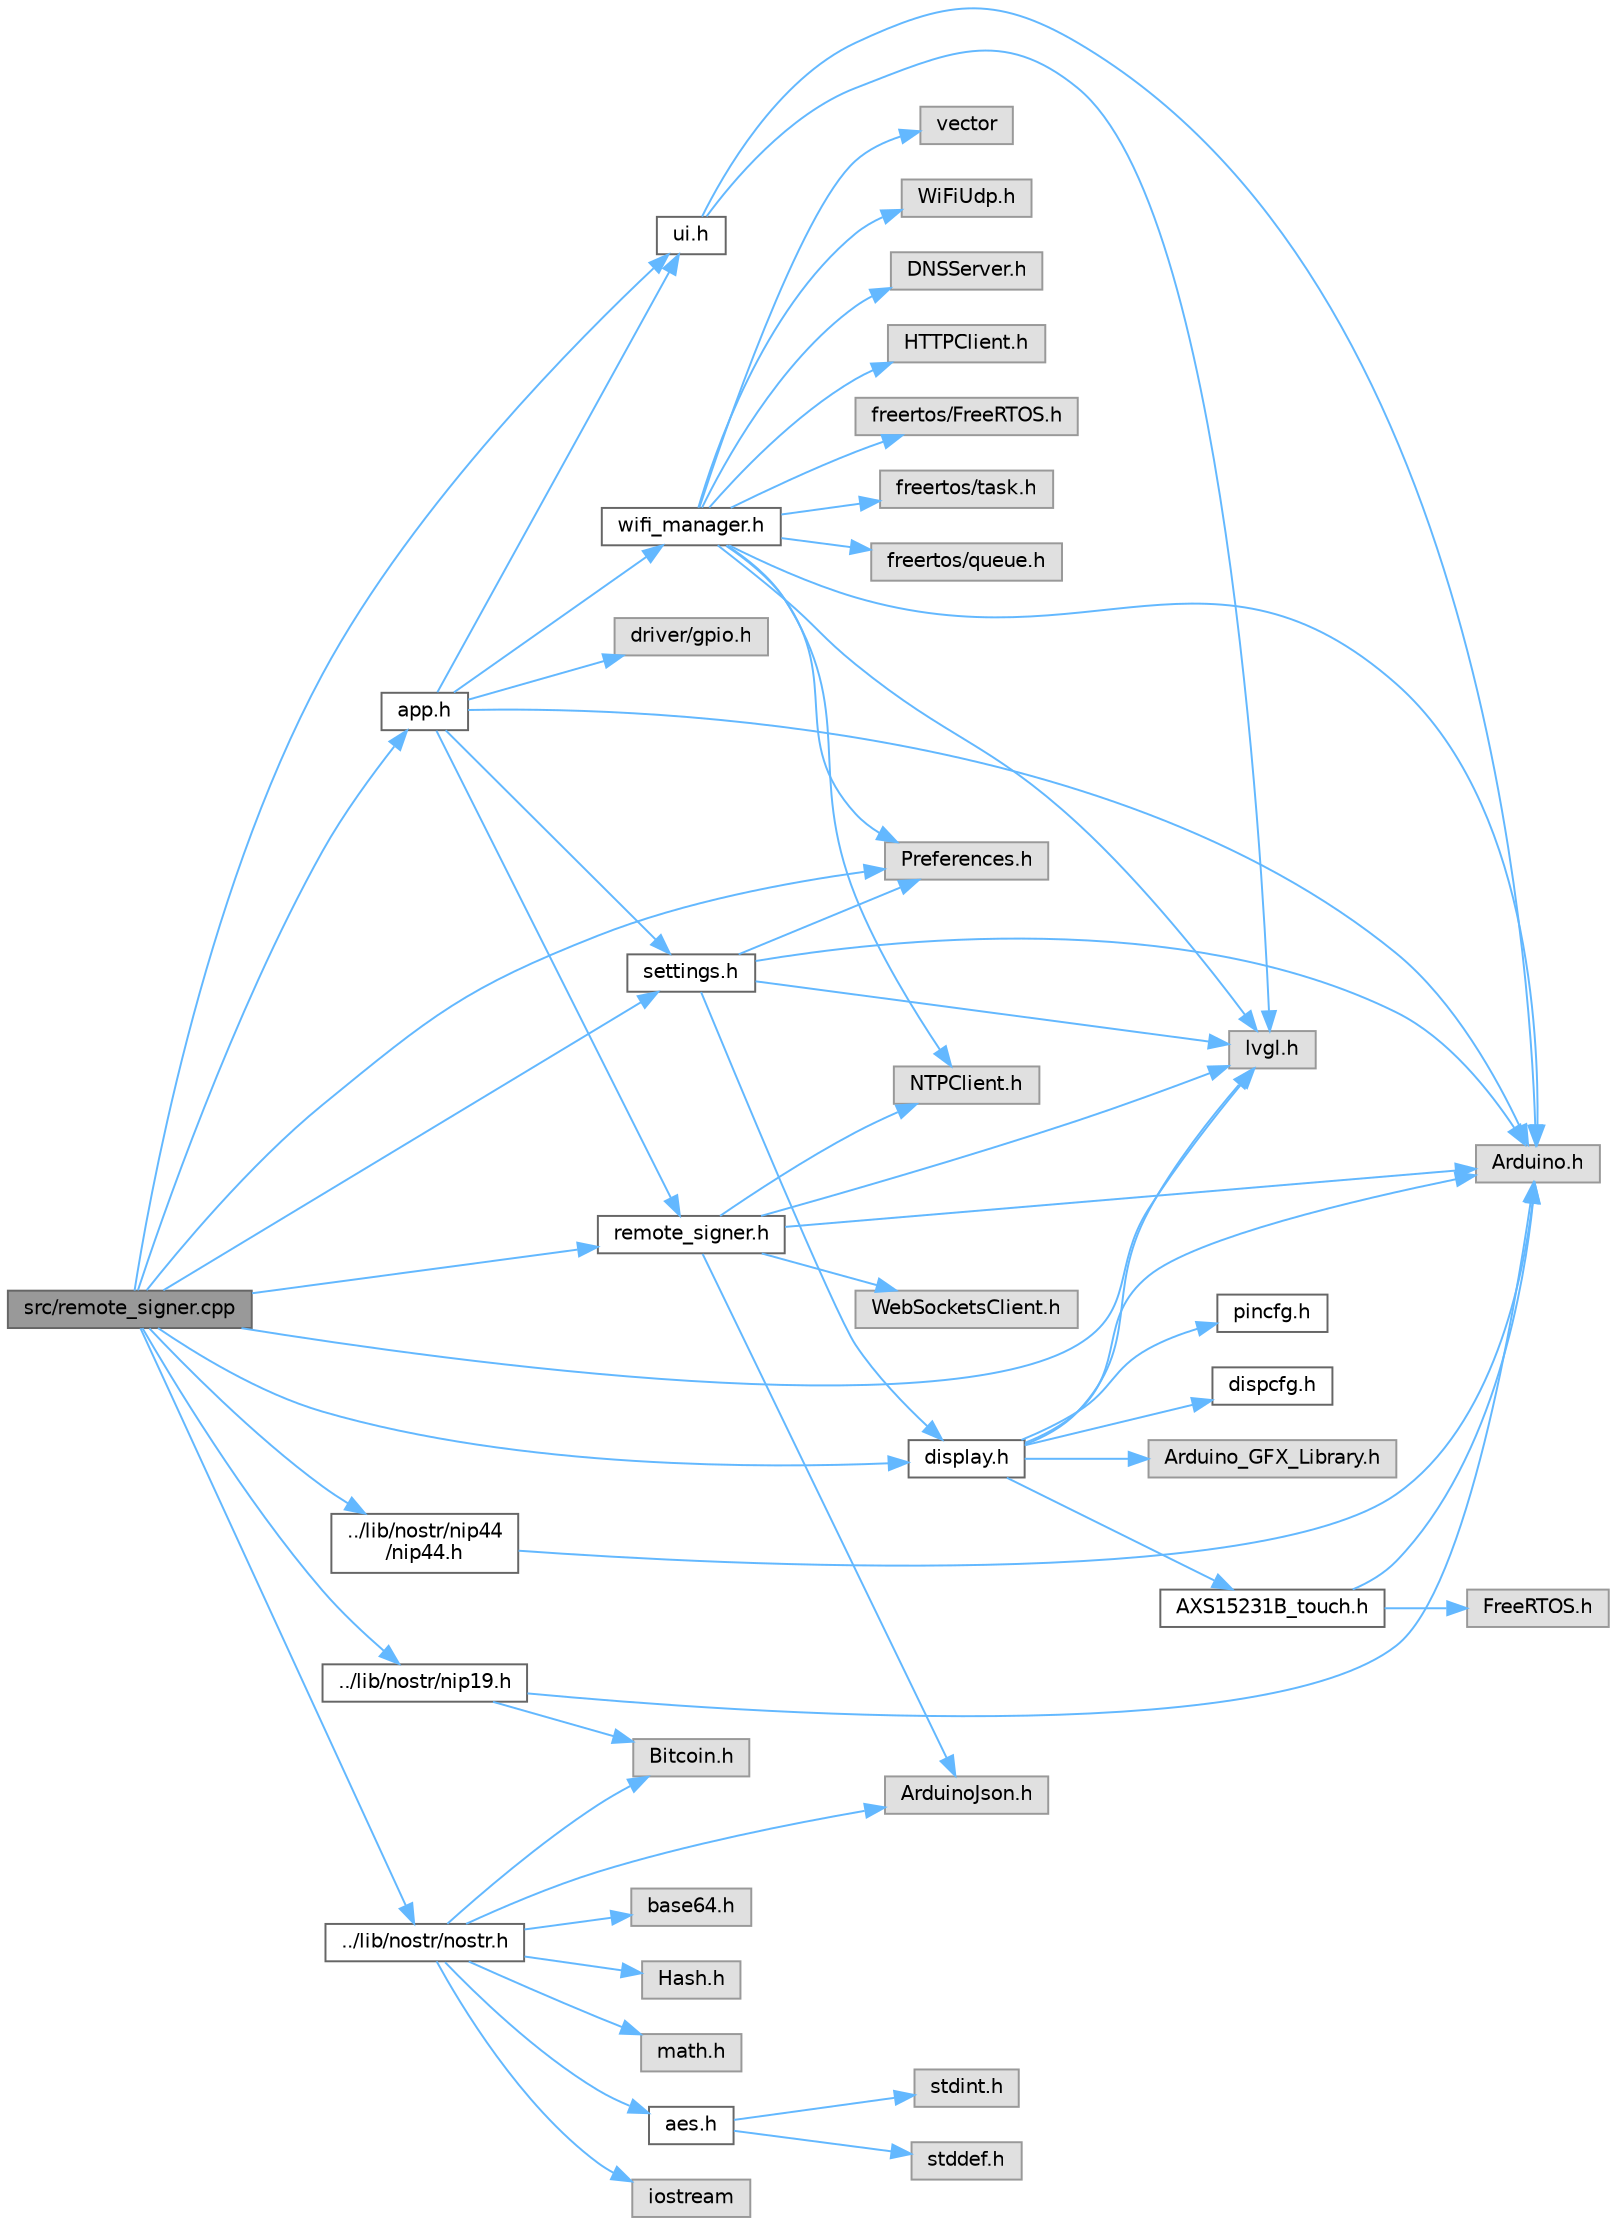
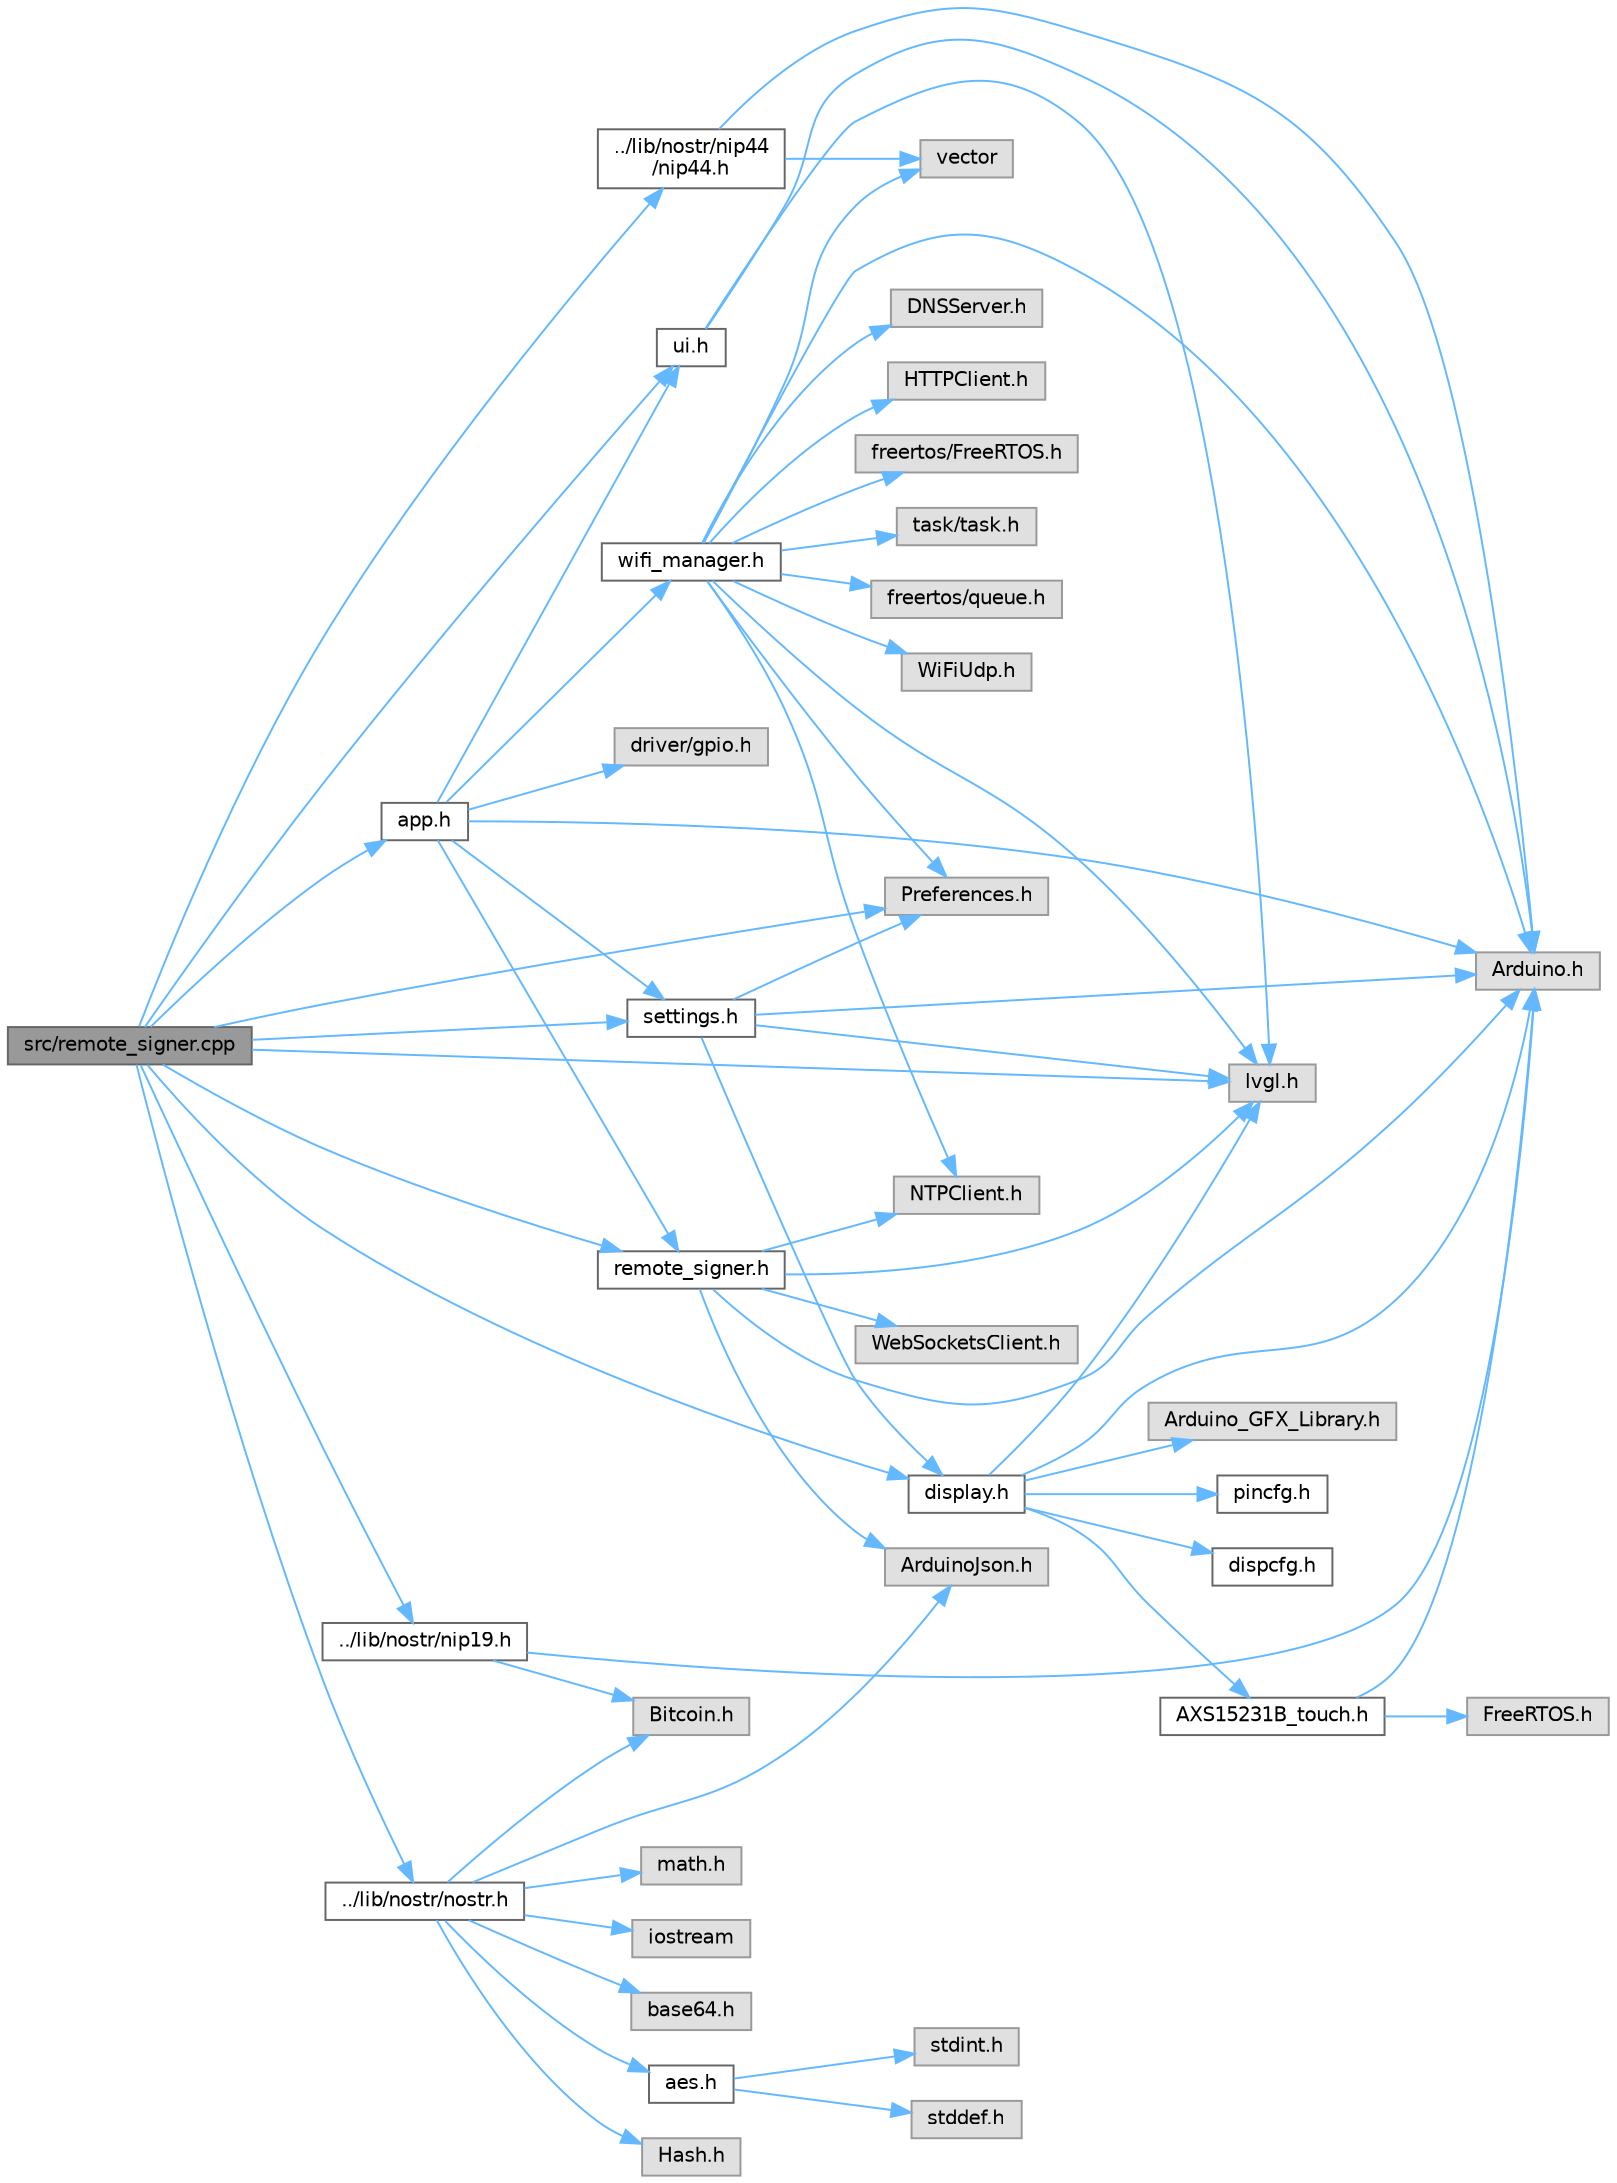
edge "../lib/nostr/nip44 /nip44.h" -> "vector": added
node "freertos/task.h": label "freertos/task.h" -> "task/task.h"
